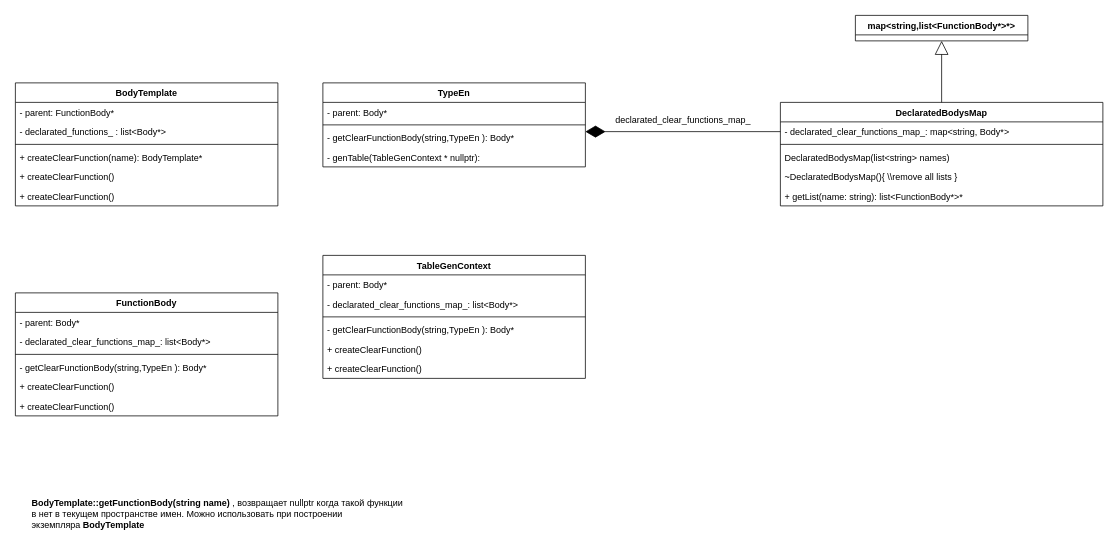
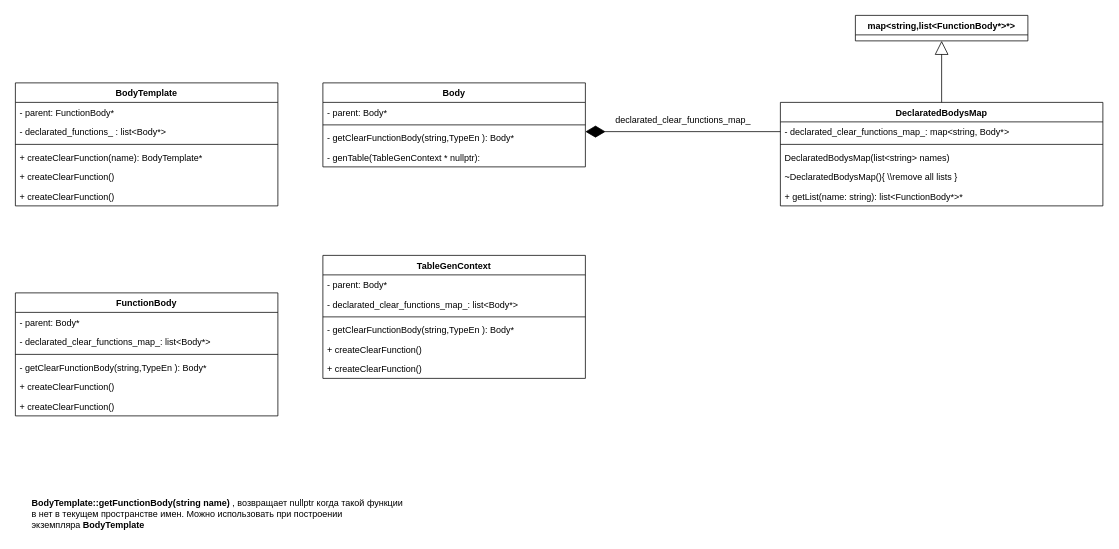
node "TypeEn": label "TypeEn" -> "Body"
